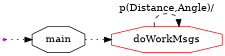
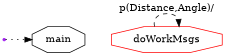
edge "main" -> "doWorkMsgs": removed
